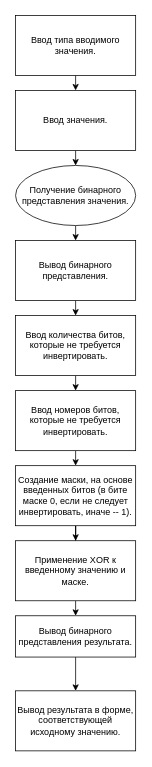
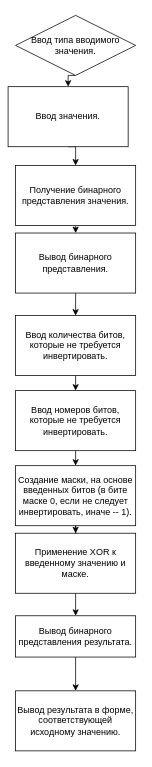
node "Ввод типа вводимого значения.": shape rectangle -> diamond
node "Ввод значения.": moved (75, 120) -> (68, 117)
node "Получение бинарного представления значения.": shape ellipse -> rectangle
node "Вывод бинарного представления.": moved (75, 270) -> (75, 263)
node "Применение XOR к введенному значению и маске.": moved (75, 570) -> (75, 563)
